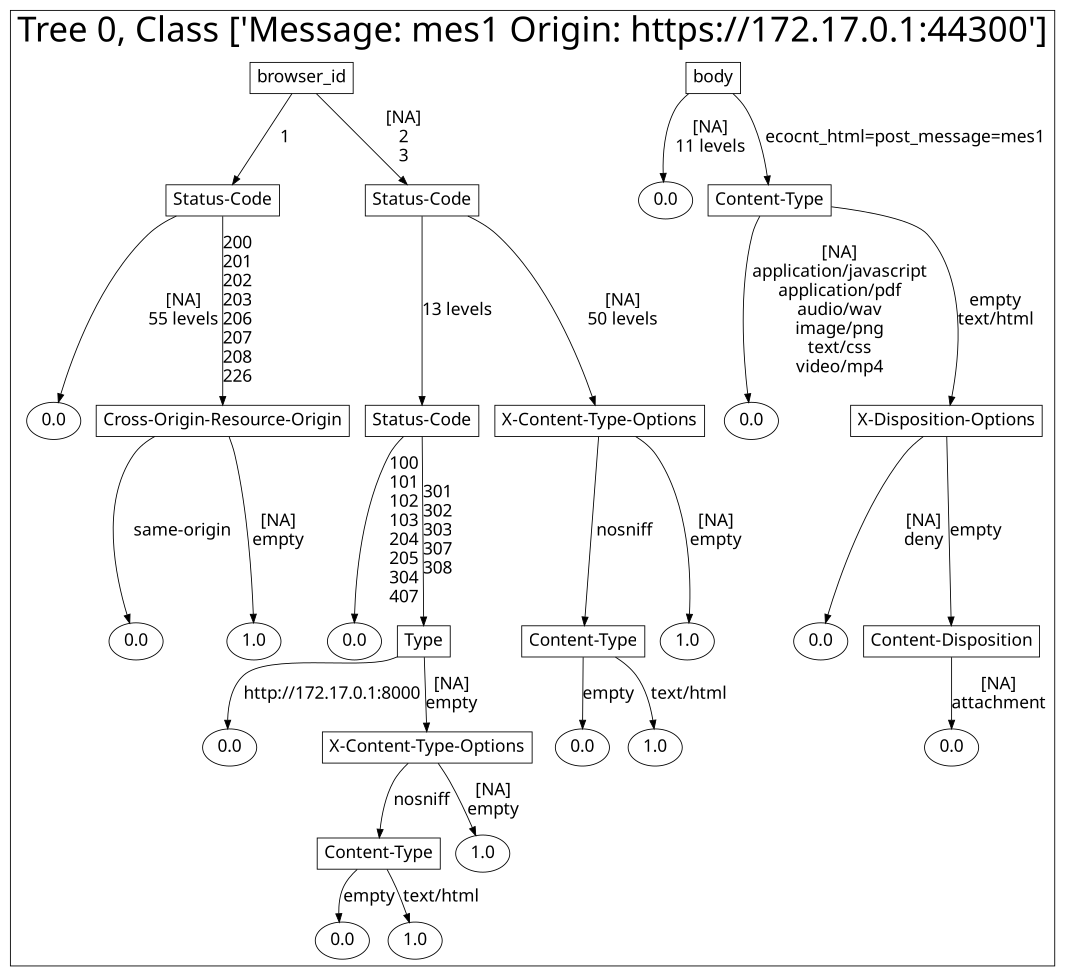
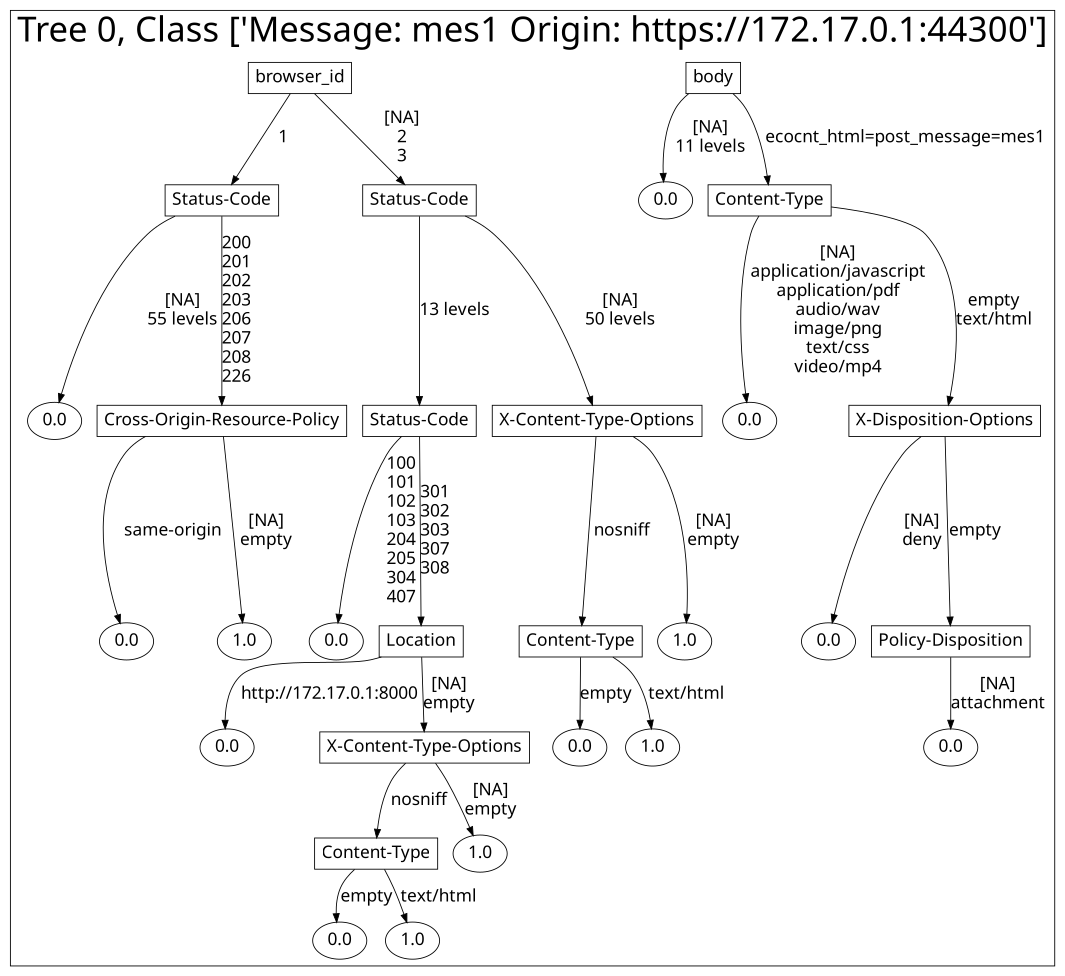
node "Cross-Origin-Resource-Origin": label "Cross-Origin-Resource-Origin" -> "Cross-Origin-Resource-Policy"
node "Type": label "Type" -> "Location"
node "Content-Disposition": label "Content-Disposition" -> "Policy-Disposition"
